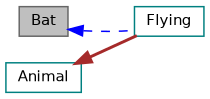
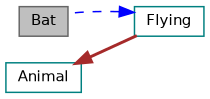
edge "Flying" -> "Bat": reversed
